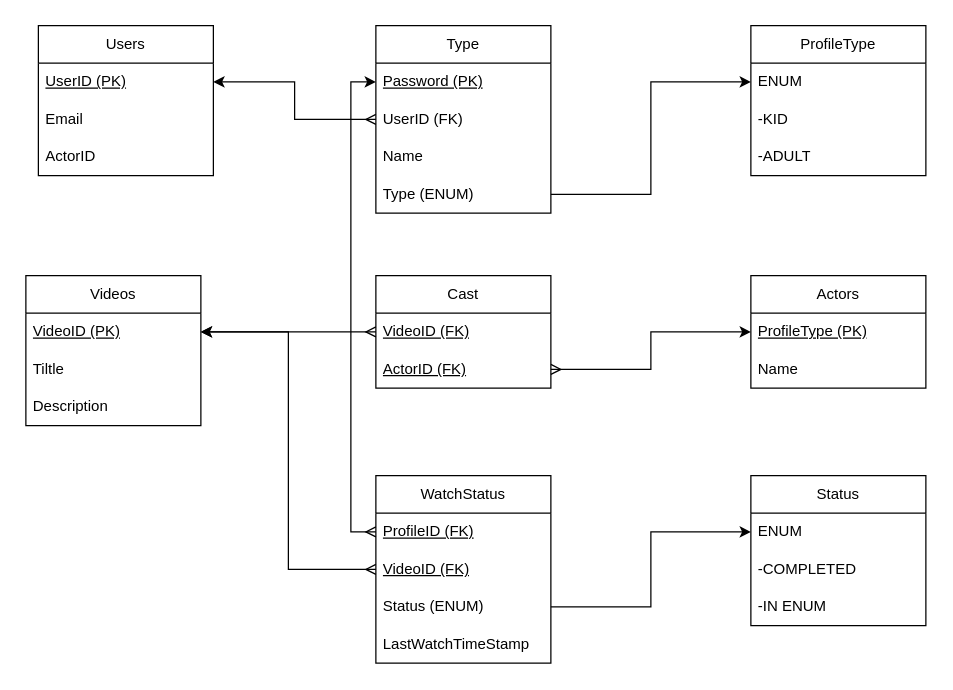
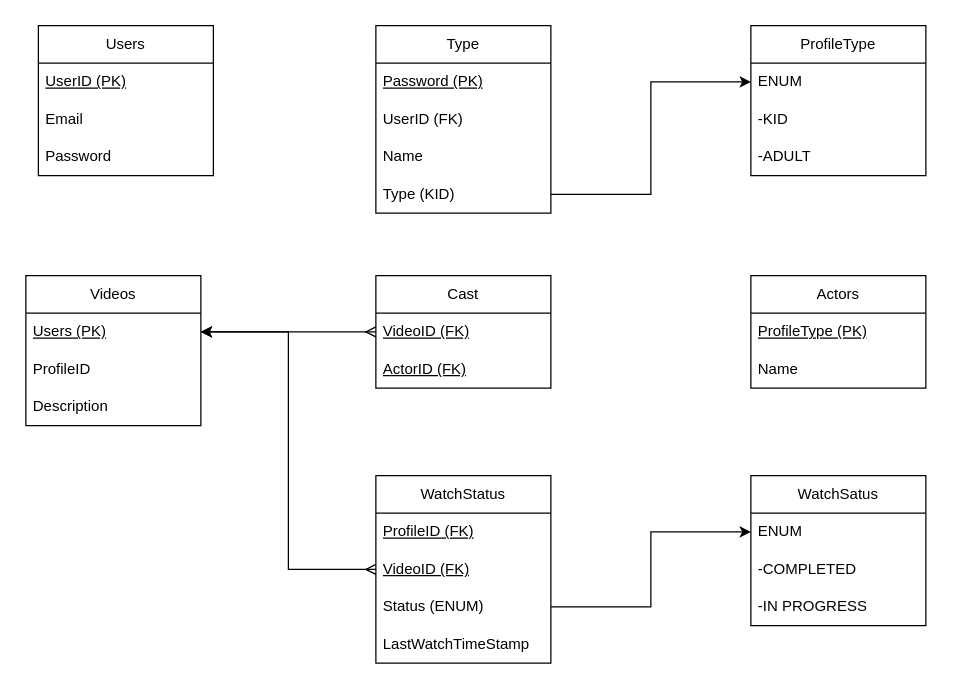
edge "UserID (PK)" -- "Type": removed
node "ActorID": label "ActorID" -> "Password"
node "Type (ENUM)": label "Type (ENUM)" -> "Type (KID)"
edge "Password (PK)" -- "ProfileID (FK)": removed
node "VideoID (PK)": label "VideoID (PK)" -> "Users (PK)"
edge "ProfileType (PK)" -- "ActorID (FK)": removed
node "Tiltle": label "Tiltle" -> "ProfileID"
node "Status": label "Status" -> "WatchSatus"
node "-IN ENUM": label "-IN ENUM" -> "-IN PROGRESS"
